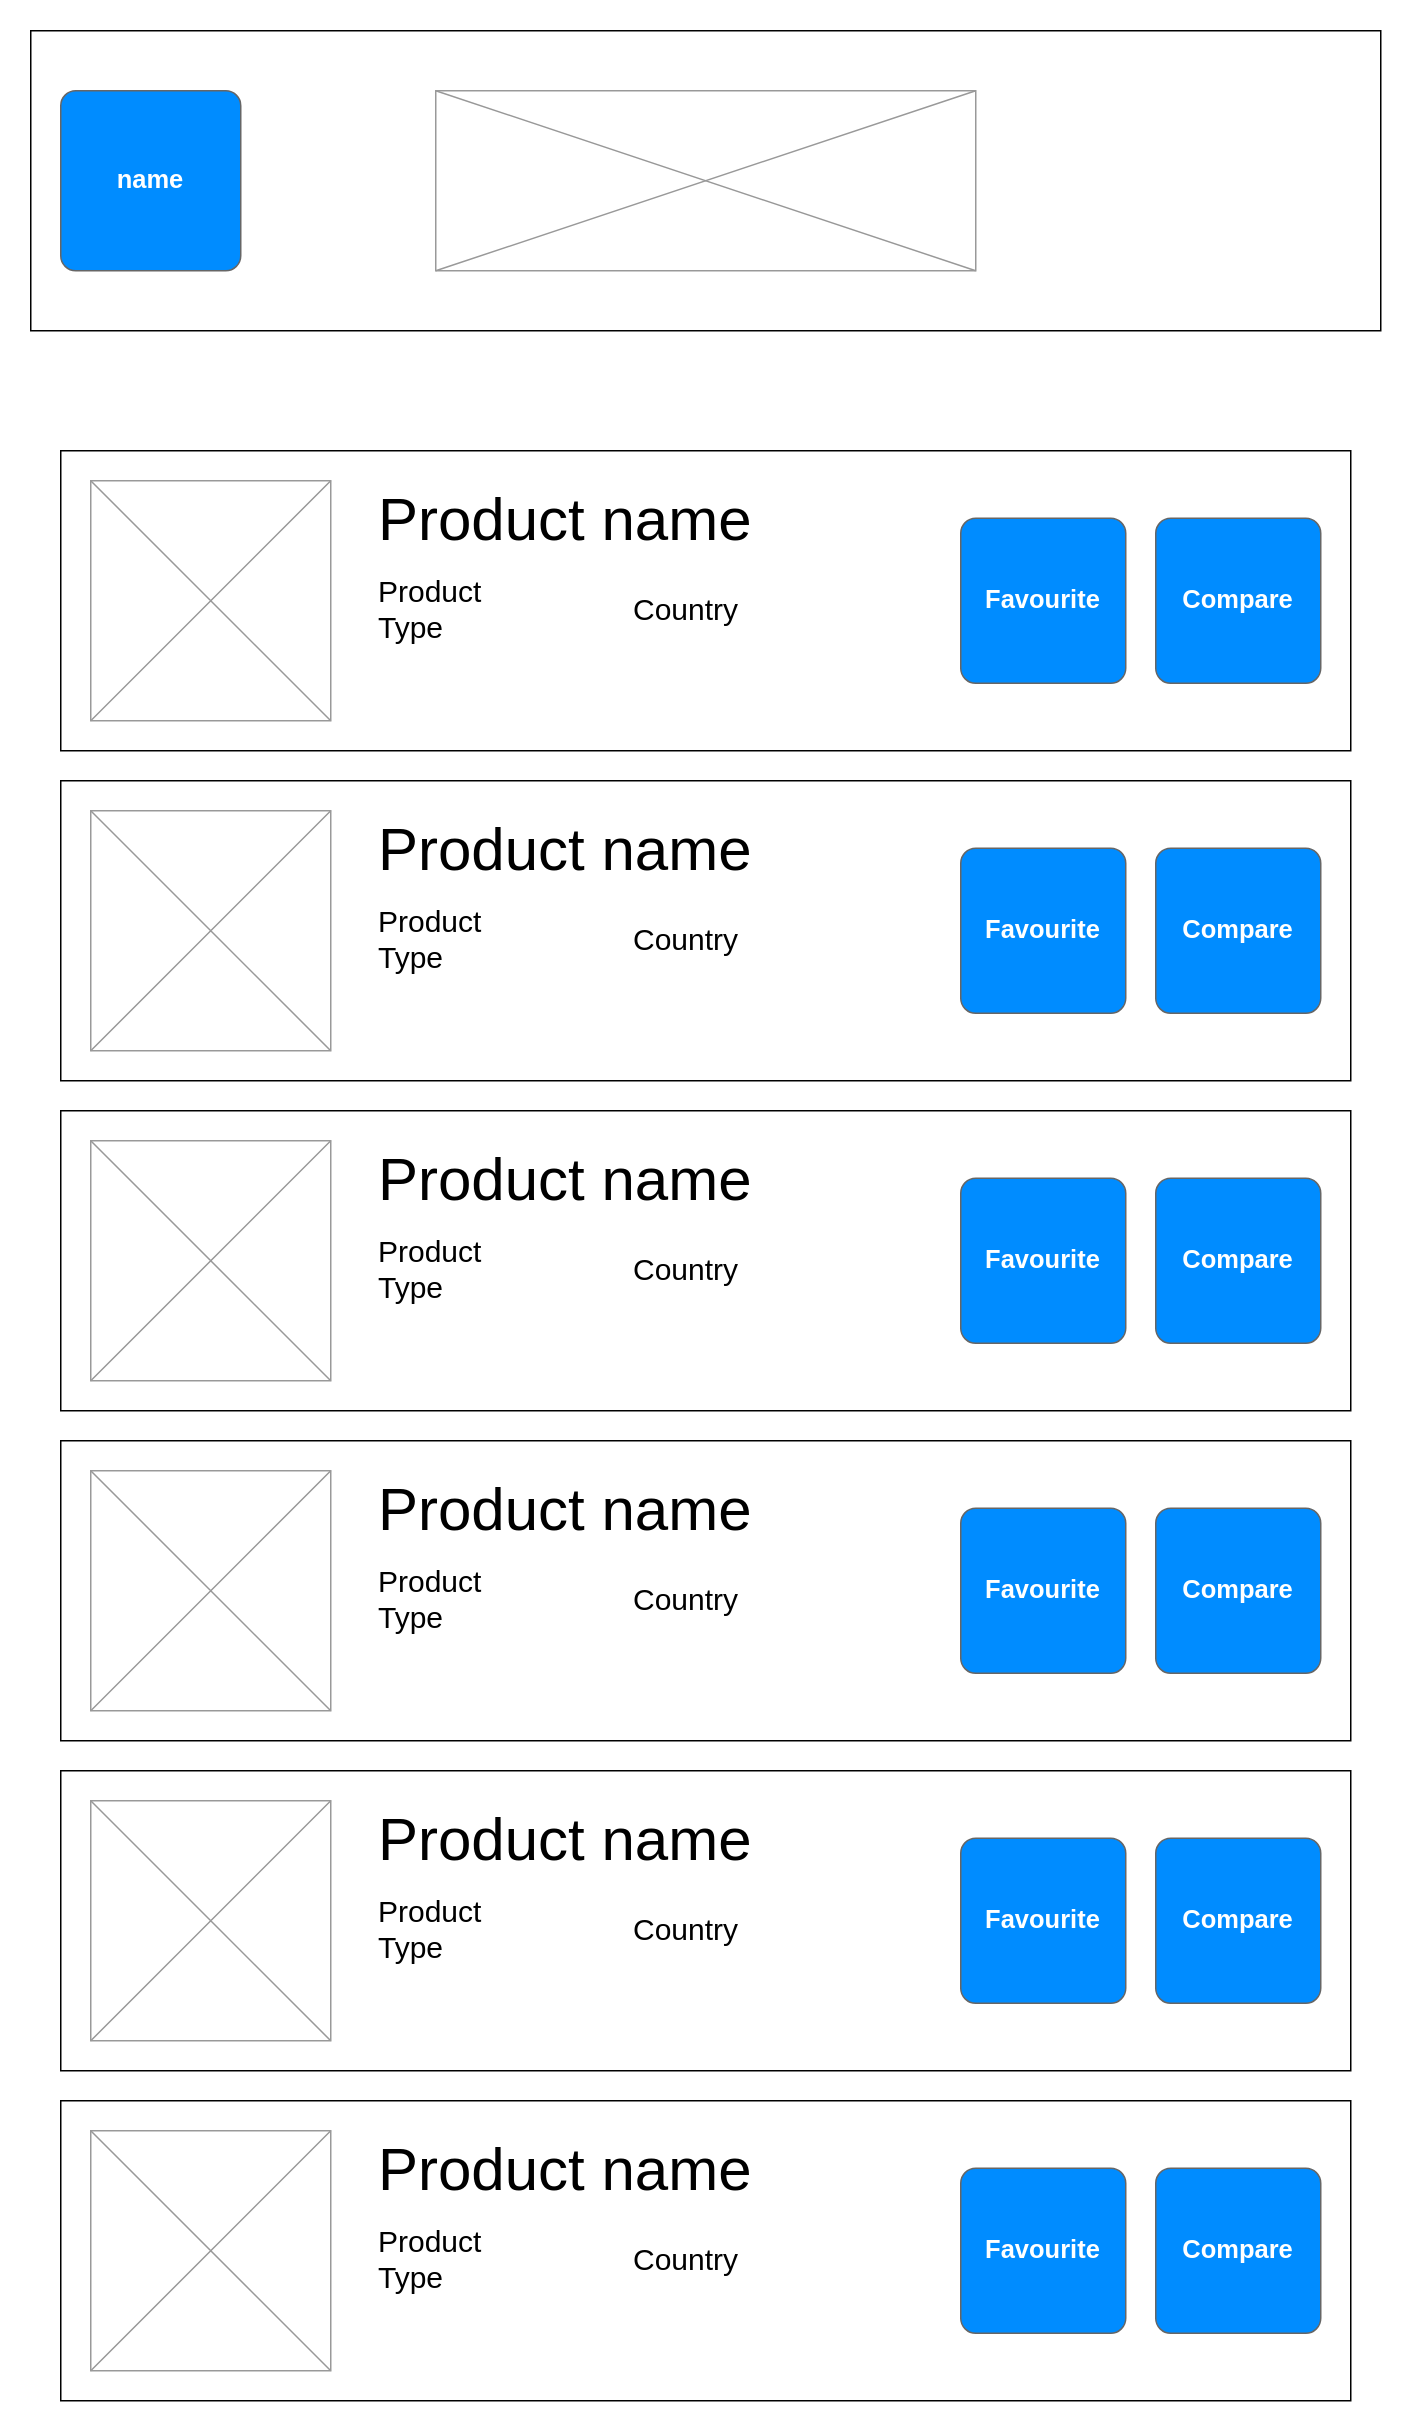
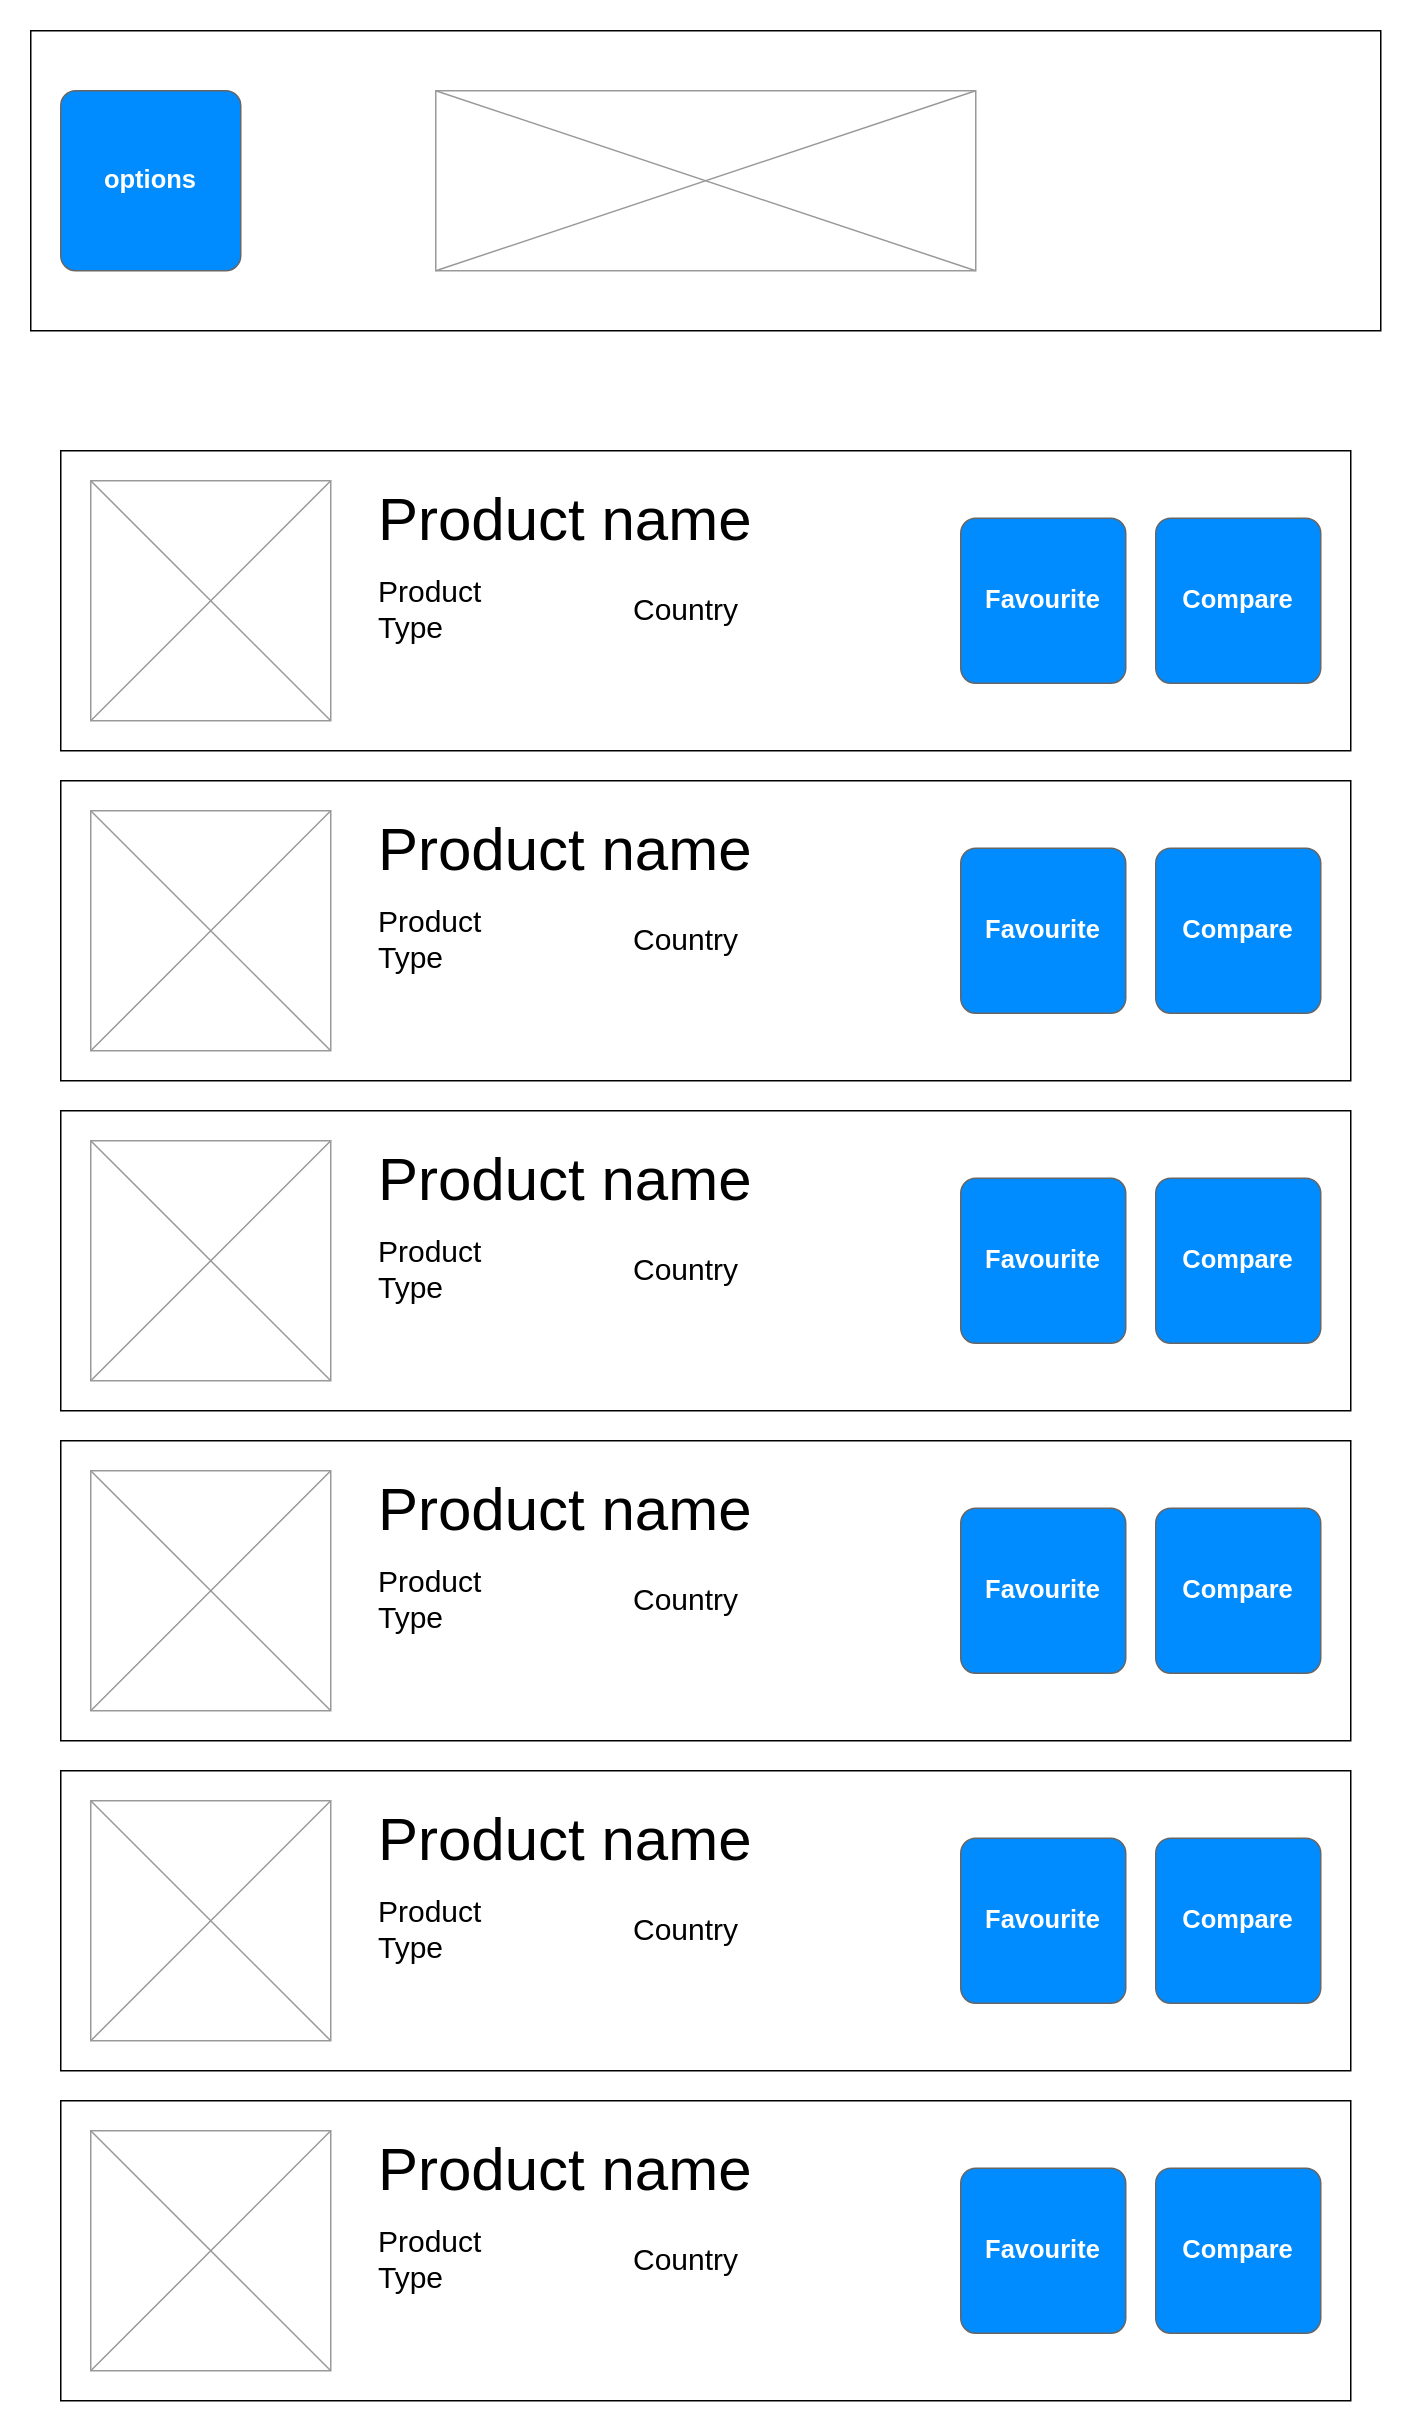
node "name": label "name" -> "options"
